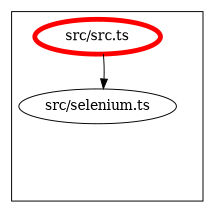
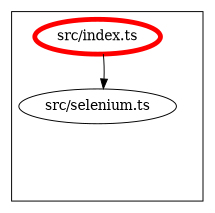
node "src/src.ts": label "src/src.ts" -> "src/index.ts"
